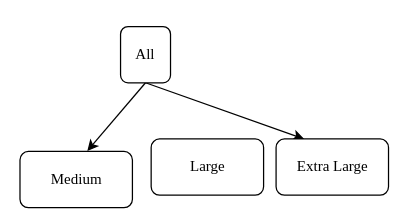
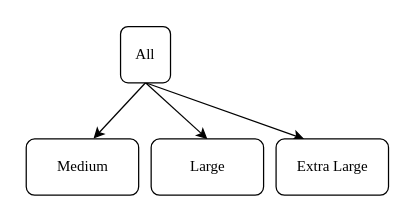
edge "All" -> "Large": added
node "Medium": moved (76, 179) -> (83, 167)
